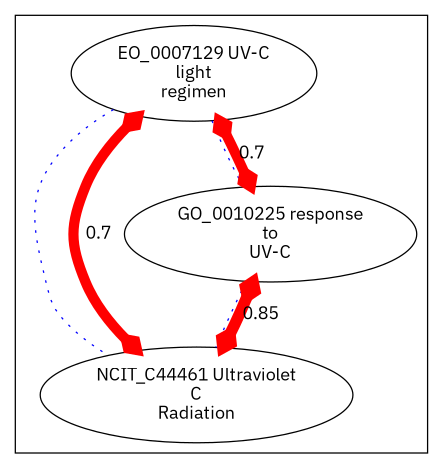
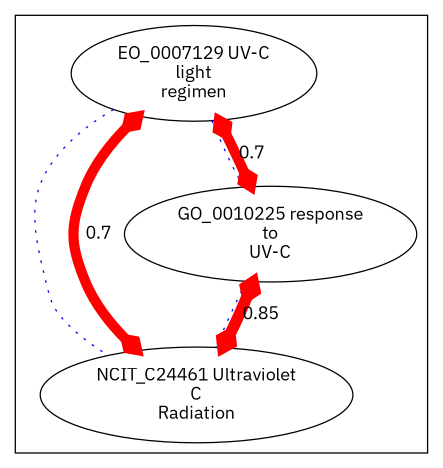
node "NCIT_C44461 Ultraviolet C Radiation": label "NCIT_C44461 Ultraviolet C Radiation" -> "NCIT_C24461 Ultraviolet C Radiation"
